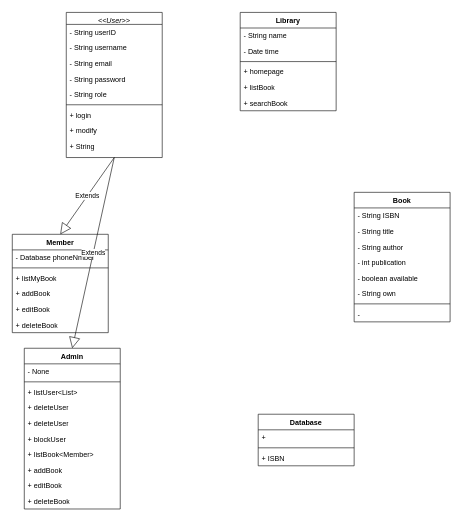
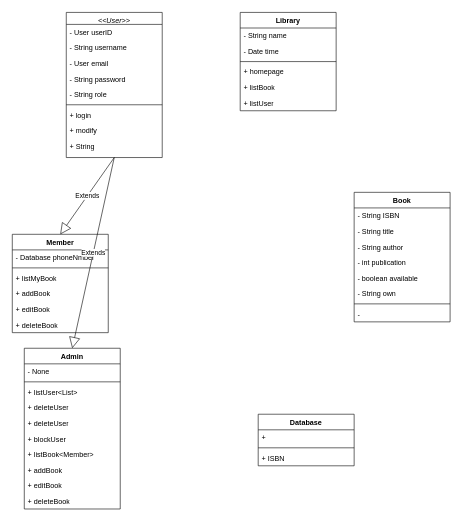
node "- String userID": label "- String userID" -> "- User userID"
node "- String email": label "- String email" -> "- User email"
node "+ searchBook": label "+ searchBook" -> "+ listUser"
